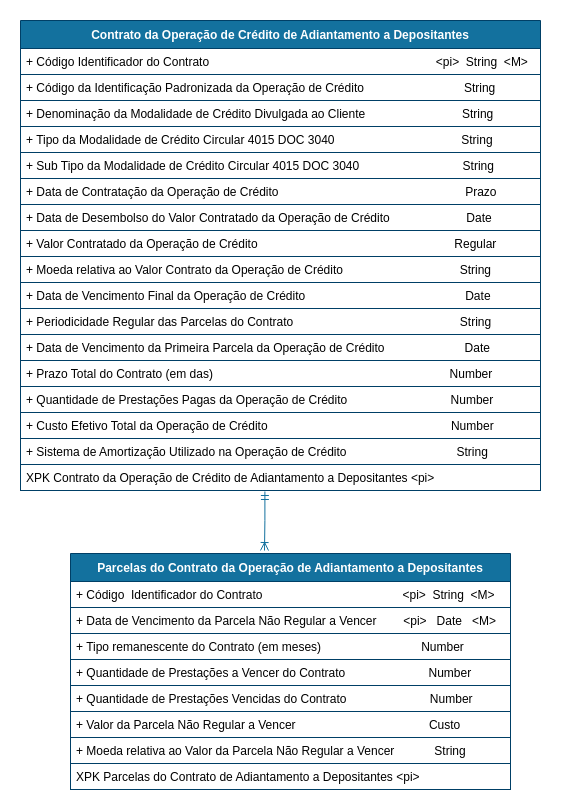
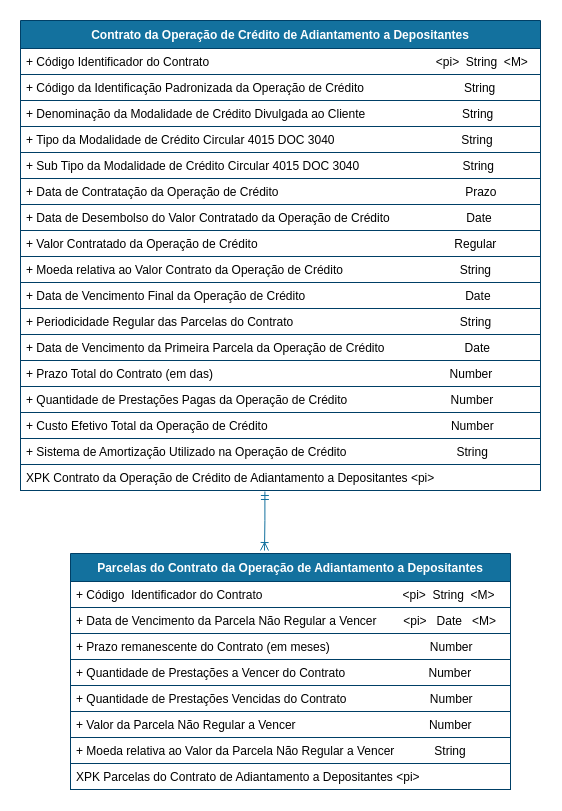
node "+ Tipo remanescente do Contrato (em meses) Number": label "+ Tipo remanescente do Contrato (em meses) Number" -> "+ Prazo remanescente do Contrato (em meses) Number"
node "+ Valor da Parcela Não Regular a Vencer Custo": label "+ Valor da Parcela Não Regular a Vencer Custo" -> "+ Valor da Parcela Não Regular a Vencer Number"
